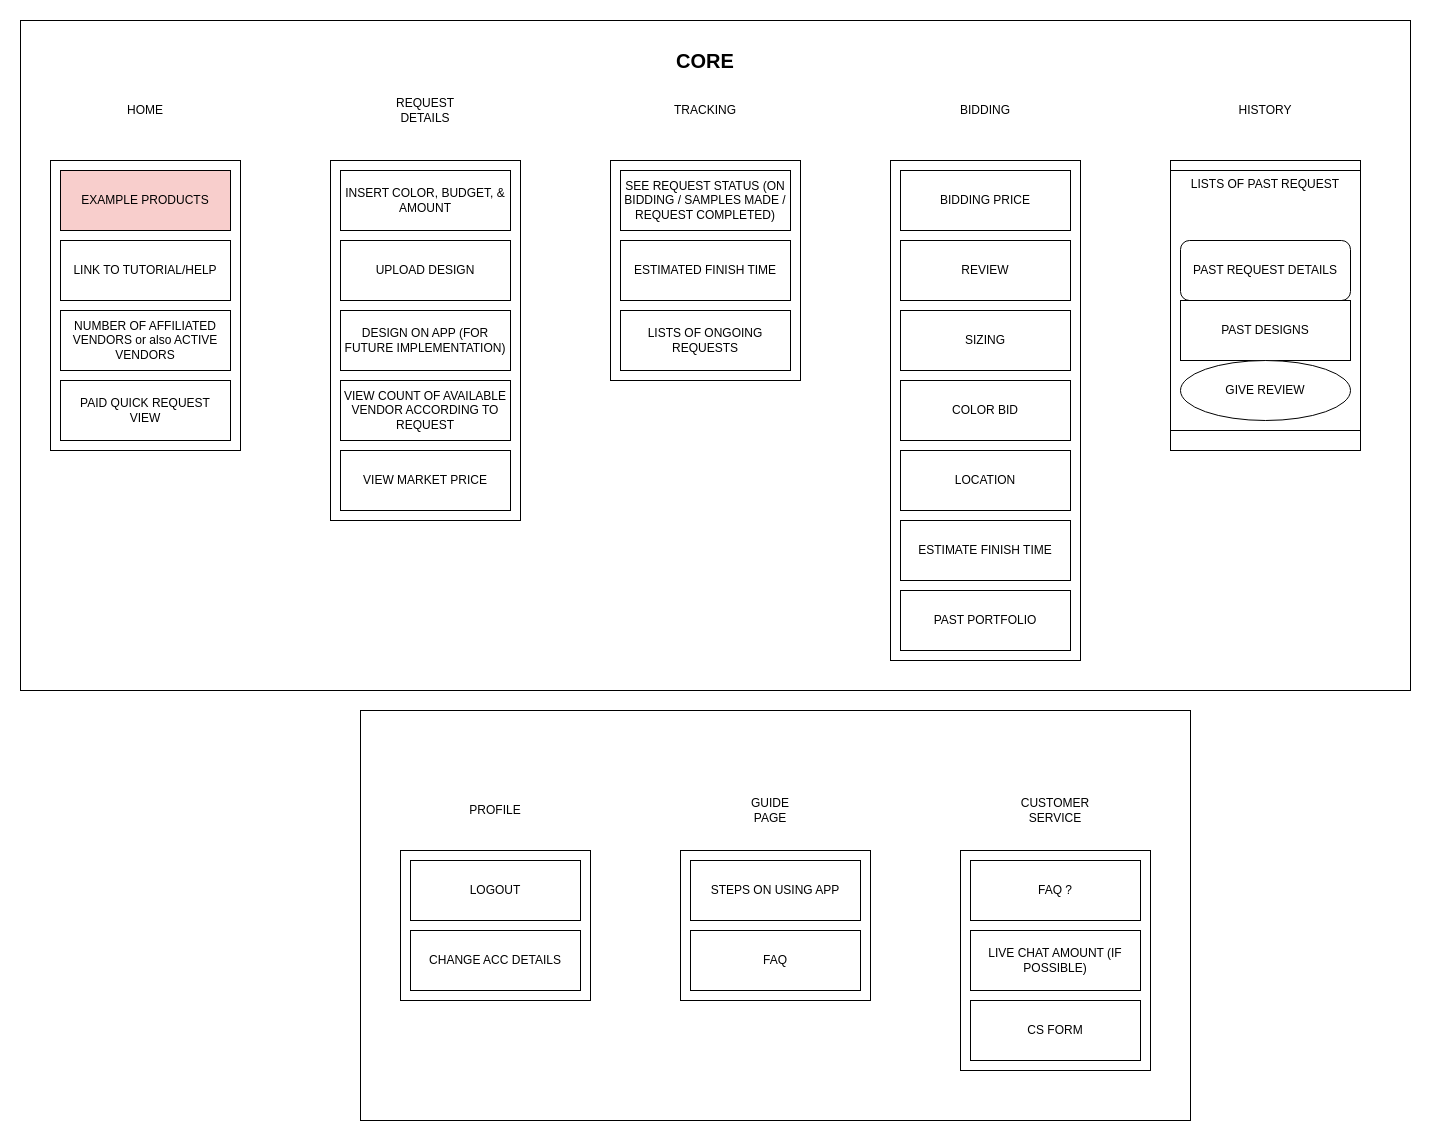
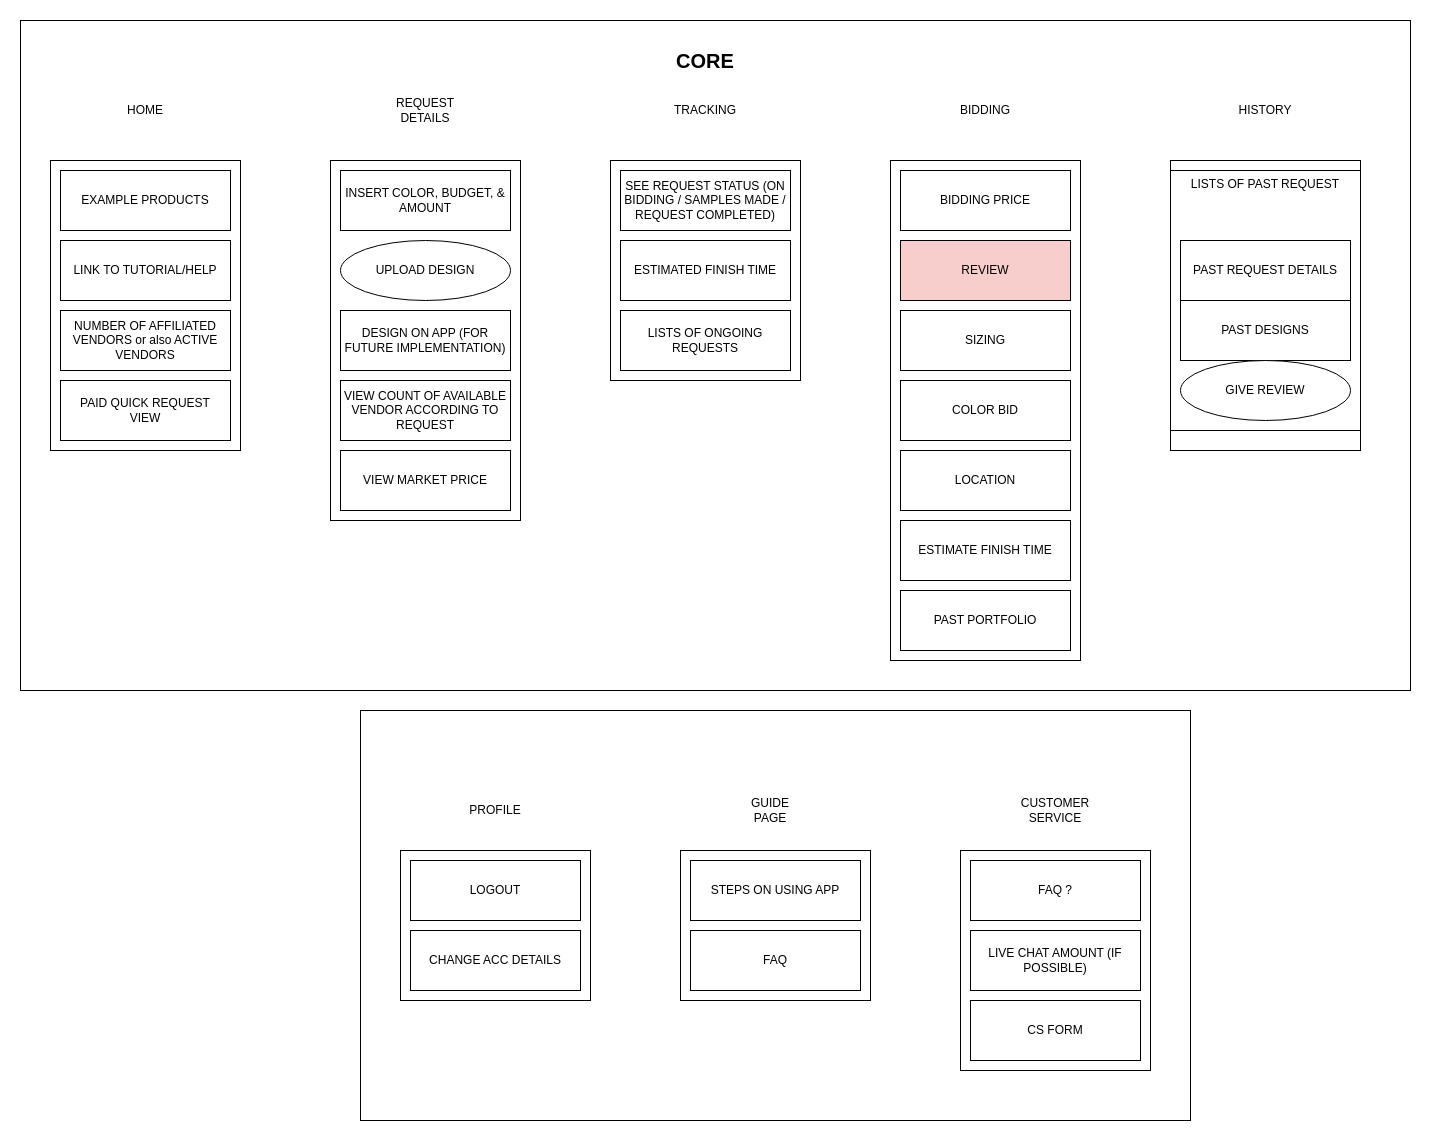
node "EXAMPLE PRODUCTS": fillcolor #f8cecc -> #ffffff
node "UPLOAD DESIGN": shape rectangle -> ellipse
node "REVIEW": fillcolor #ffffff -> #f8cecc
node "PAST REQUEST DETAILS": shape rounded rectangle -> rectangle
